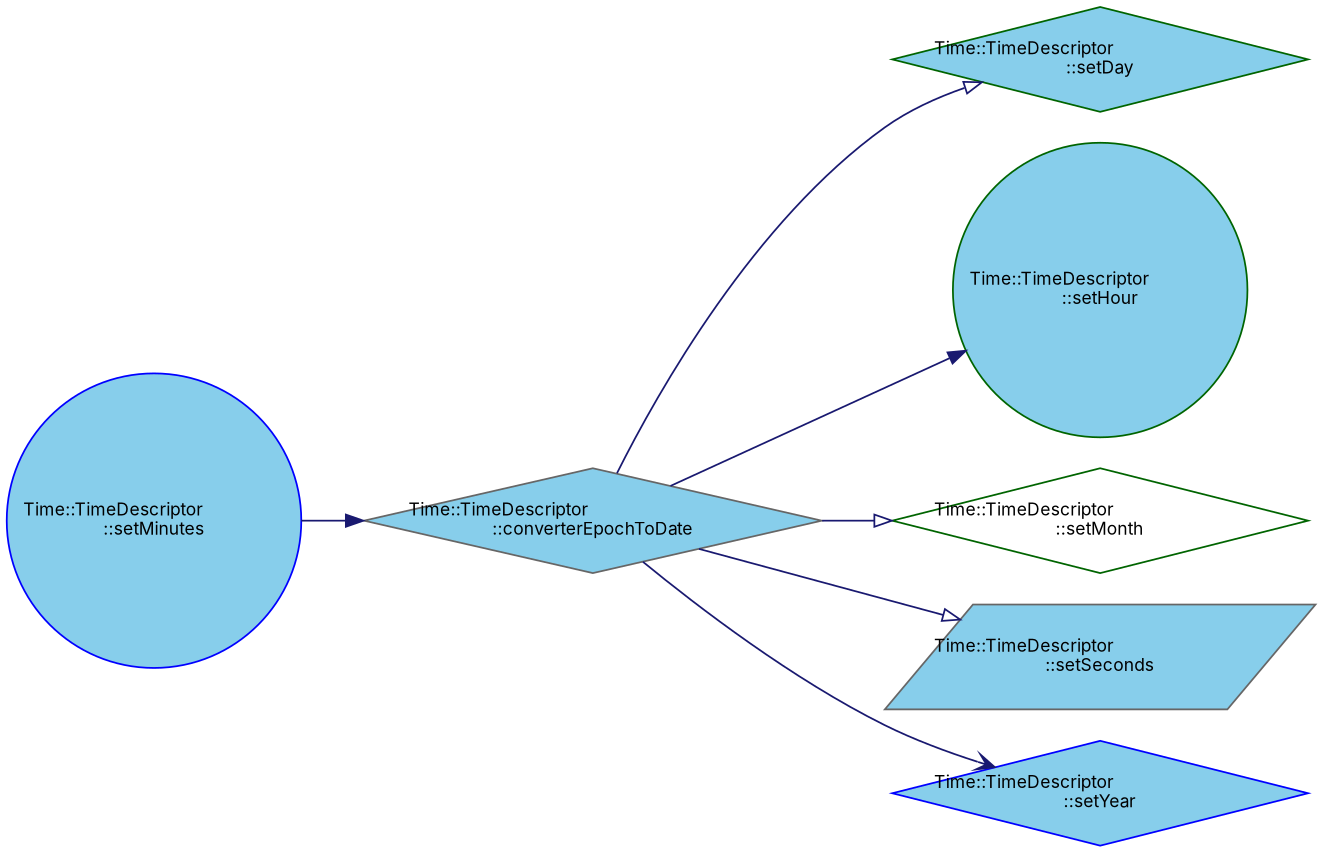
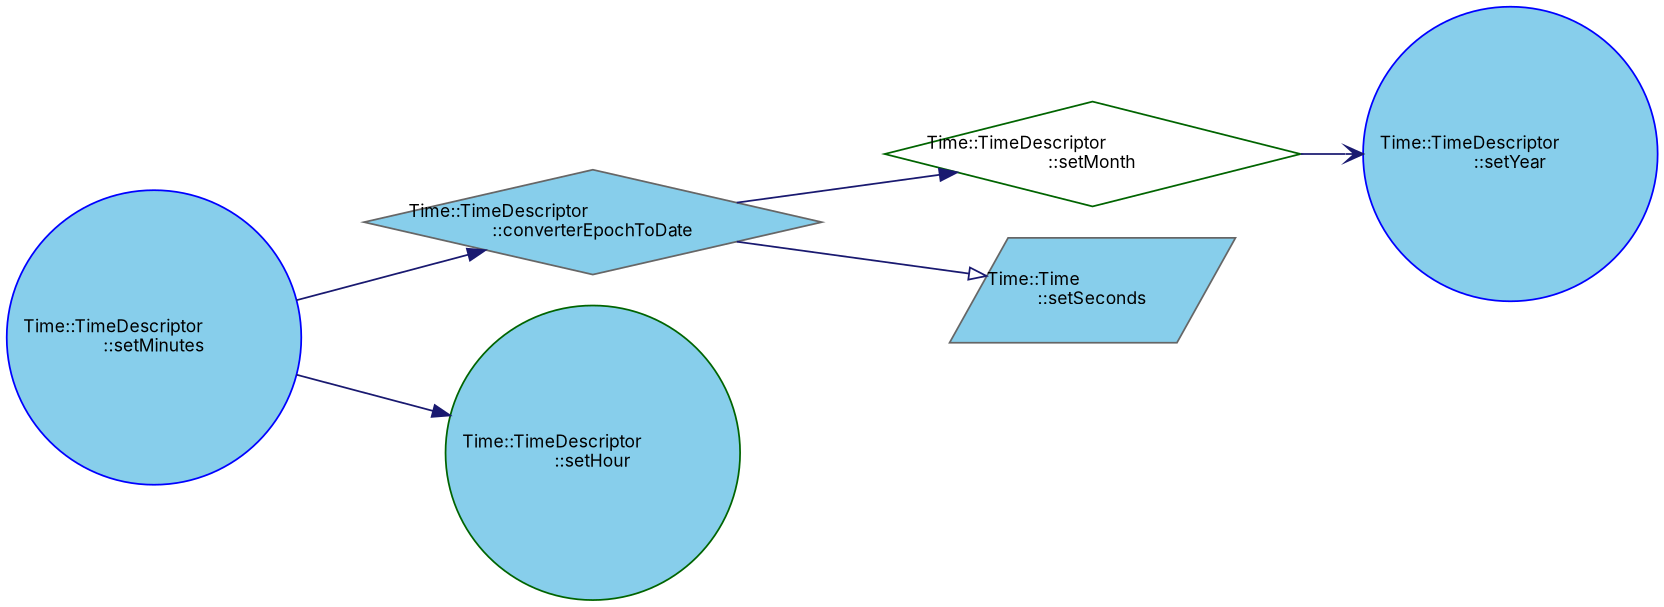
node "Time::TimeDescriptor ::setDay": removed
edge "Time::TimeDescriptor ::converterEpochToDate" -> "Time::TimeDescriptor ::setHour": now "Time::TimeDescriptor ::setMinutes" -> "Time::TimeDescriptor ::setHour"
edge "Time::TimeDescriptor ::converterEpochToDate" -> "Time::TimeDescriptor ::setMonth": arrowhead onormal -> normal
node "Time::TimeDescriptor ::setSeconds": label "Time::TimeDescriptor ::setSeconds" -> "Time::Time ::setSeconds"
edge "Time::TimeDescriptor ::converterEpochToDate" -> "Time::TimeDescriptor ::setYear": now "Time::TimeDescriptor ::setMonth" -> "Time::TimeDescriptor ::setYear"
node "Time::TimeDescriptor ::setYear": shape diamond -> circle
